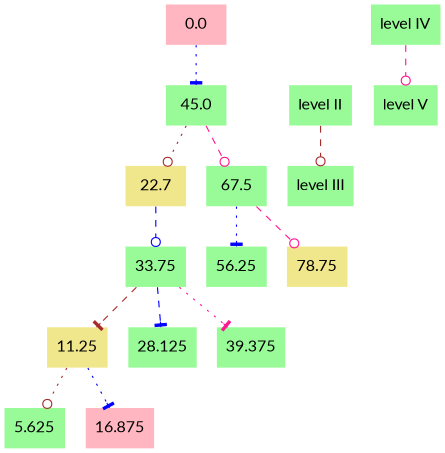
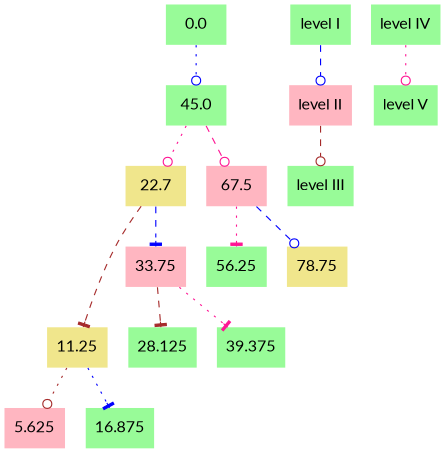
node "0.0": fillcolor lightpink -> palegreen
node "level I": added
edge "level IV" -> "level V": style dashed -> dotted
edge "0.0" -> "45.0": arrowhead tee -> odot
node "level II": fillcolor palegreen -> lightpink
edge "45.0" -> "22.7": color brown -> deeppink
node "67.5": fillcolor palegreen -> lightpink
edge "22.7" -> "33.75": arrowhead odot -> tee
edge "67.5" -> "78.75": color deeppink -> blue
edge "67.5" -> "56.25": color blue -> deeppink
node "33.75": fillcolor palegreen -> lightpink
edge "33.75" -> "28.125": color blue -> brown
edge "33.75" -> "11.25": now "22.7" -> "11.25"
node "5.625": fillcolor palegreen -> lightpink
node "16.875": fillcolor lightpink -> palegreen
